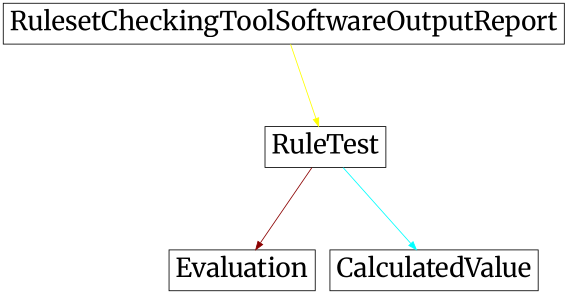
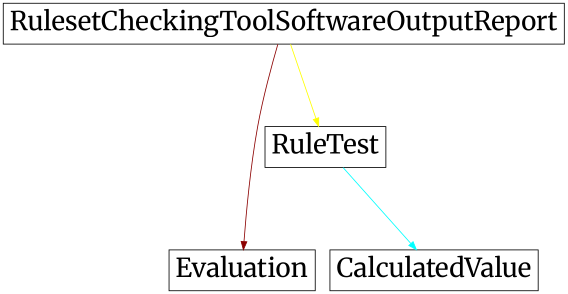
edge "RuleTest" -> "Evaluation": now "RulesetCheckingToolSoftwareOutputReport" -> "Evaluation"
